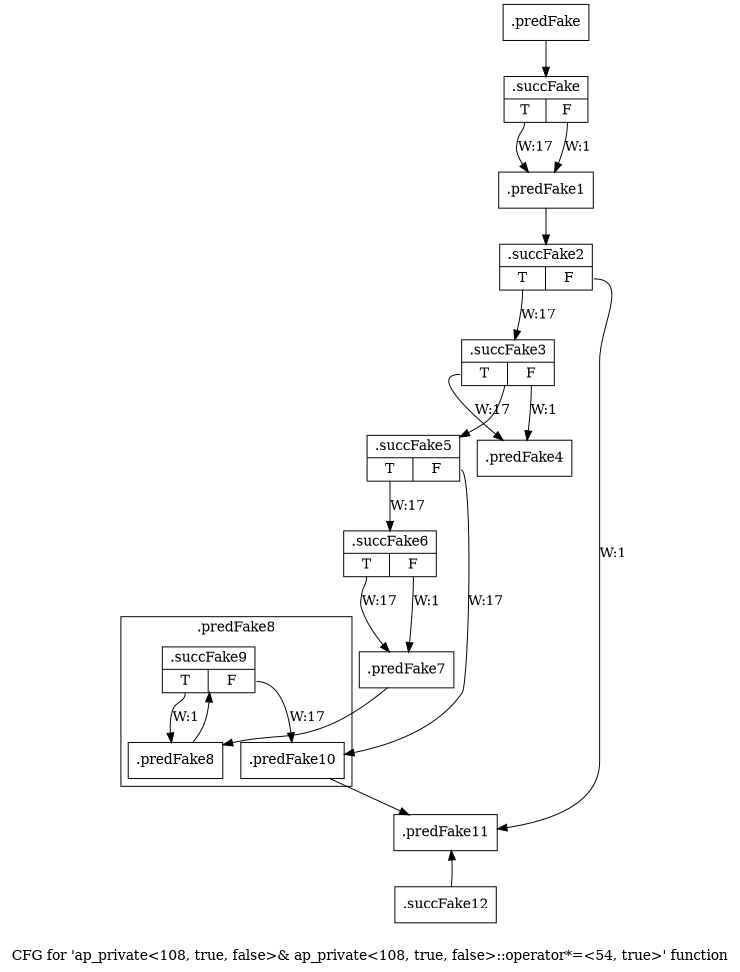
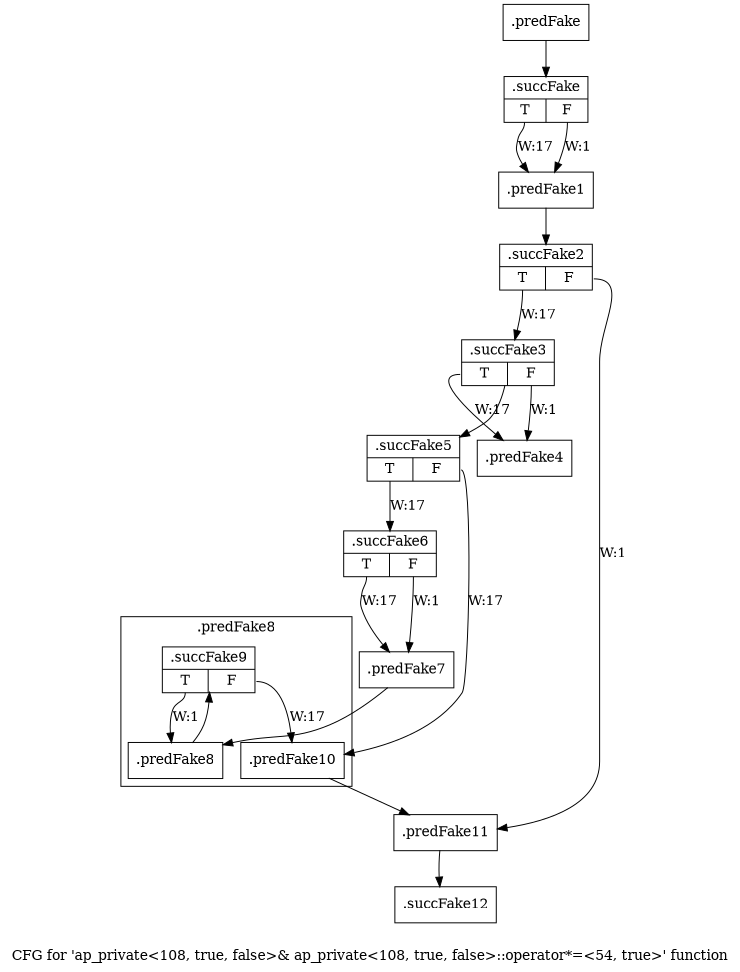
edge ".succFake12" -> ".predFake11": reversed
